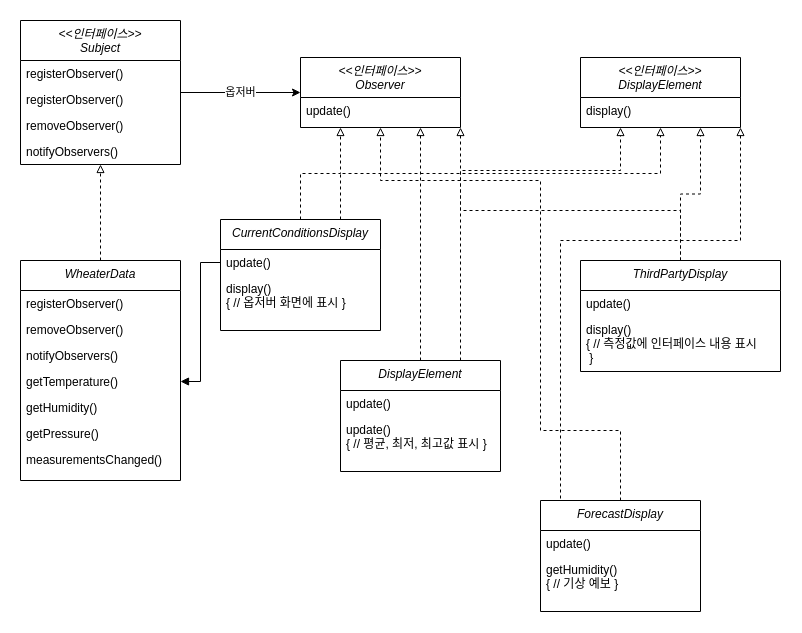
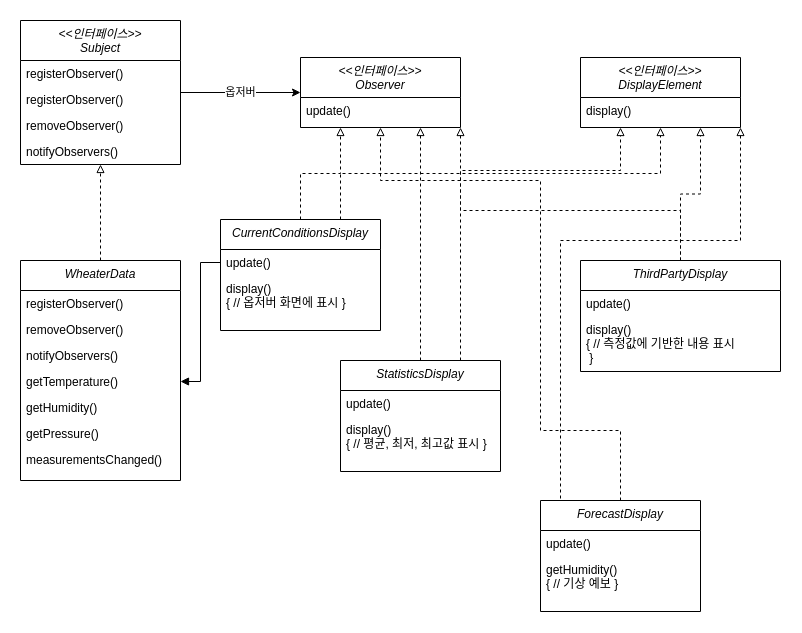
node "display() { // 측정값에 인터페이스 내용 표시 }": label "display() { // 측정값에 인터페이스 내용 표시 }" -> "display() { // 측정값에 기반한 내용 표시 }"
node "DisplayElement": label "DisplayElement" -> "StatisticsDisplay"
node "update() { // 평균, 최저, 최고값 표시 }": label "update() { // 평균, 최저, 최고값 표시 }" -> "display() { // 평균, 최저, 최고값 표시 }"
